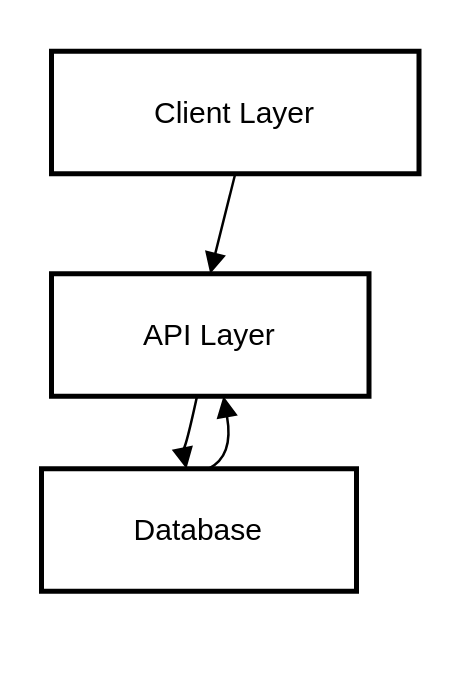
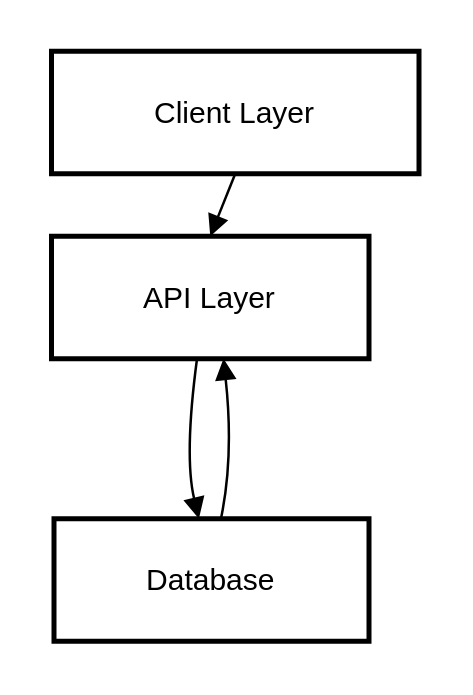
node "API Layer": moved (210, 335) -> (210, 298)
node "Database": moved (199, 530) -> (211, 580)
